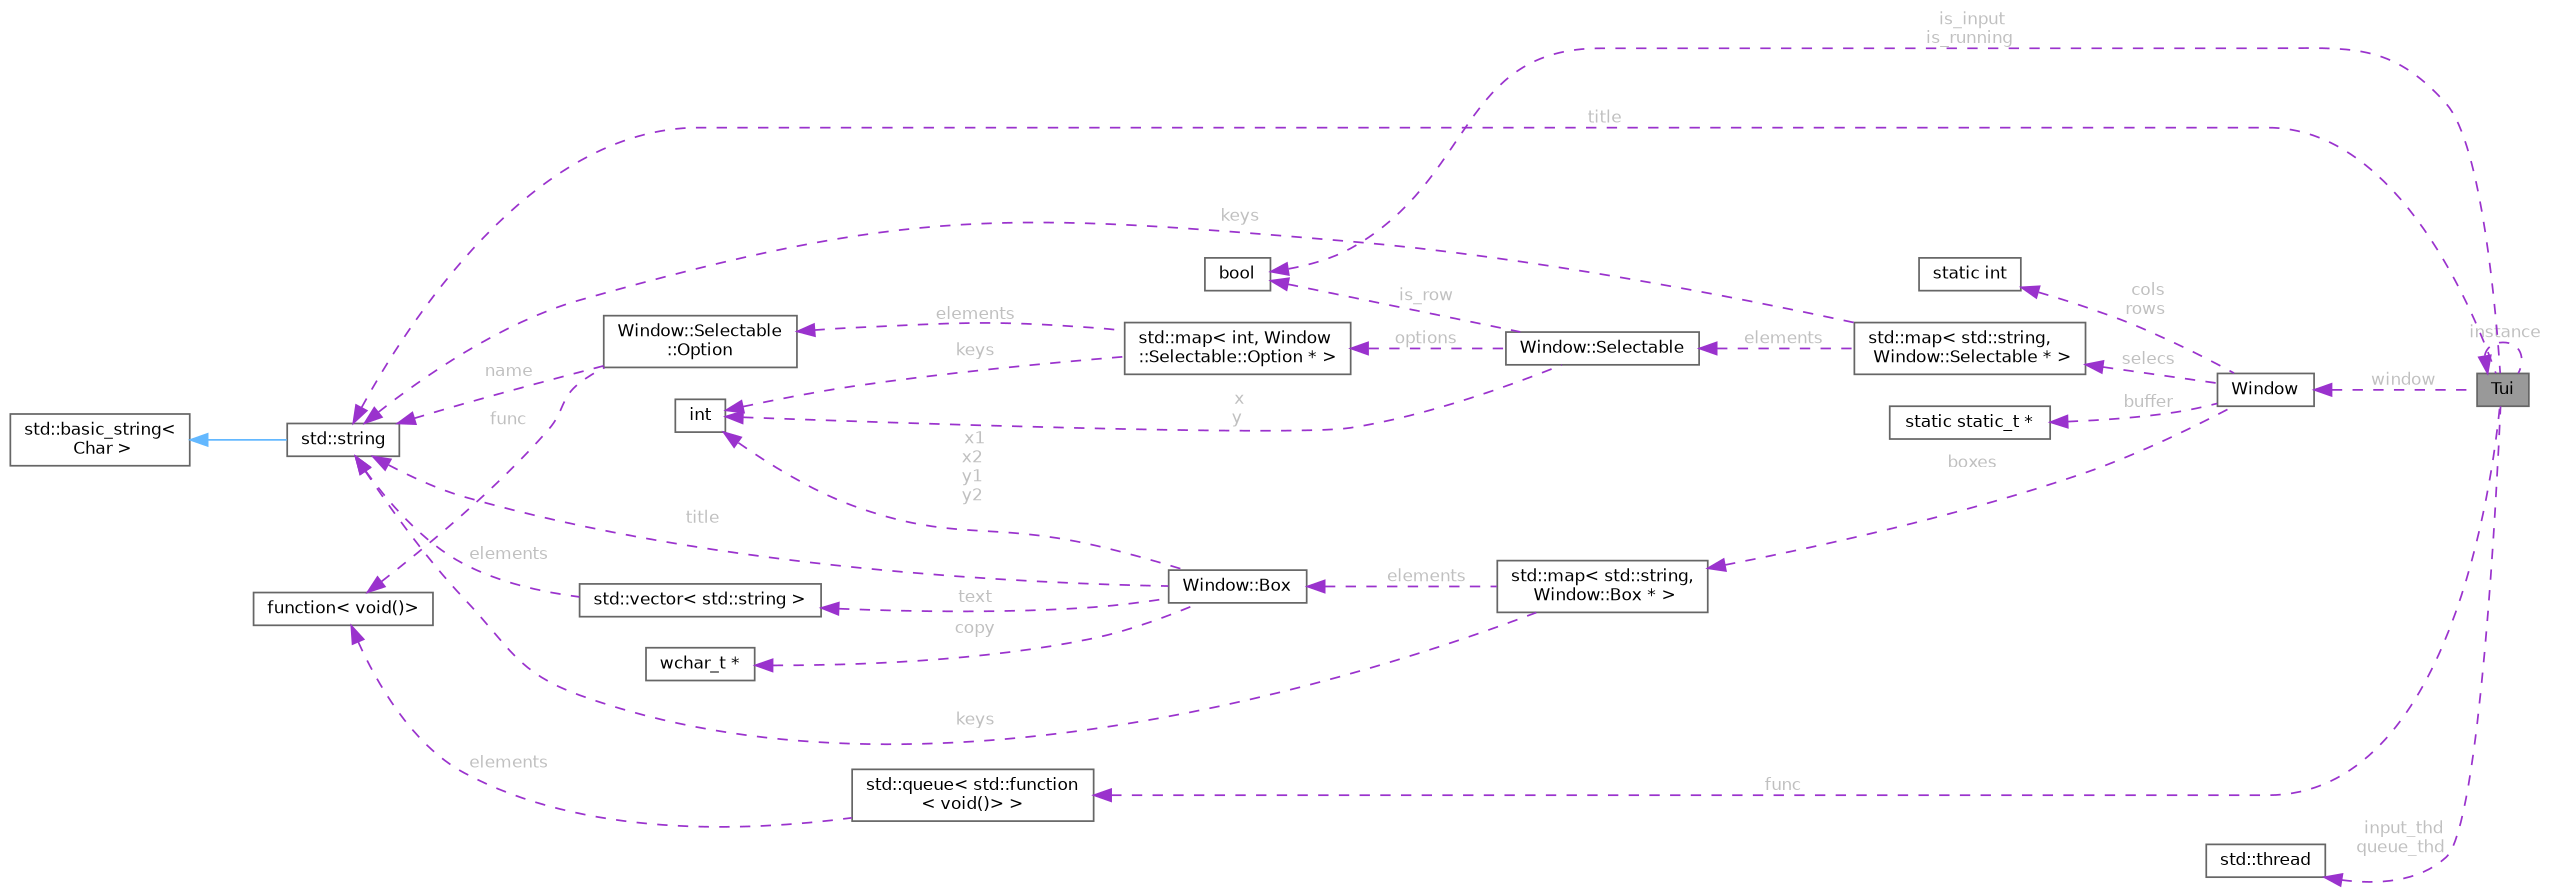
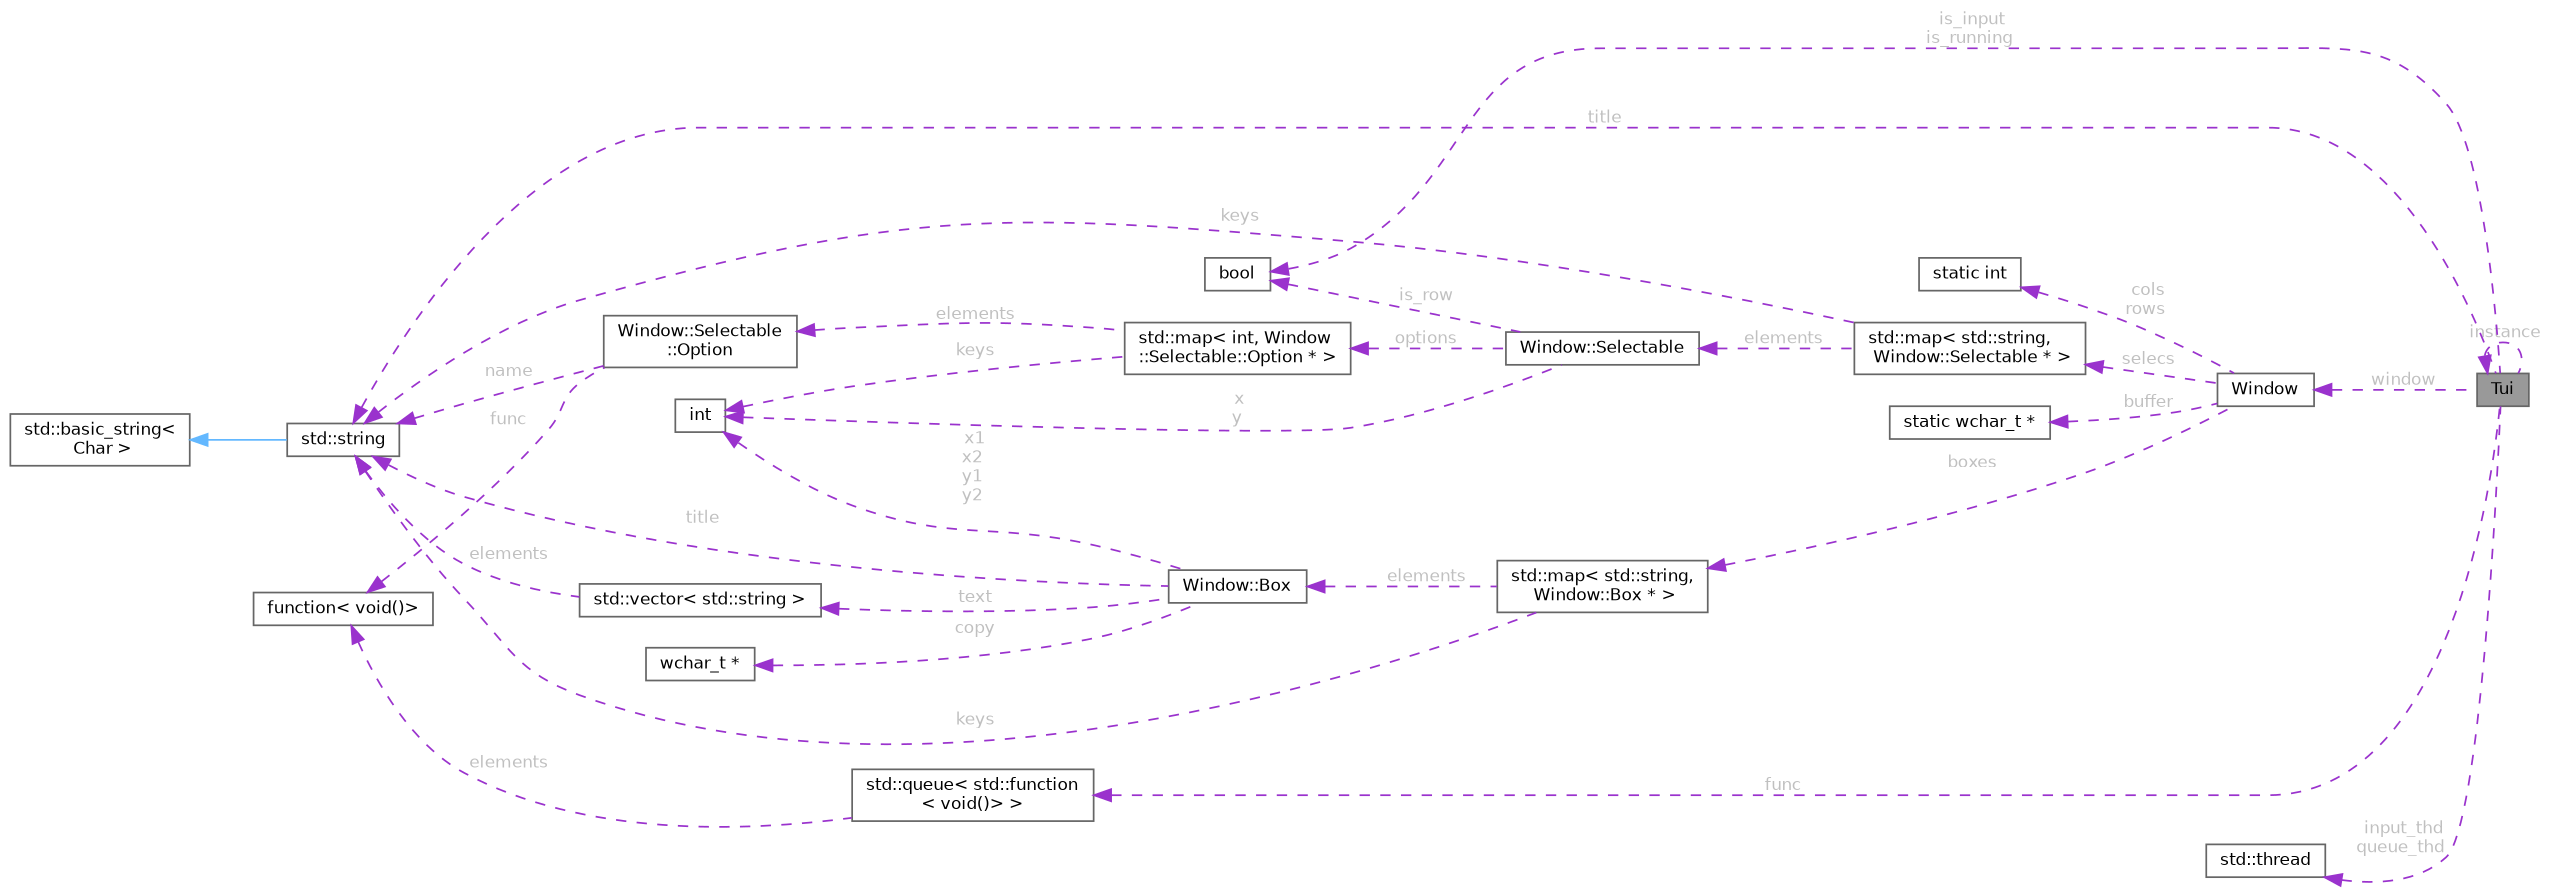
node "static static_t *": label "static static_t *" -> "static wchar_t *"
